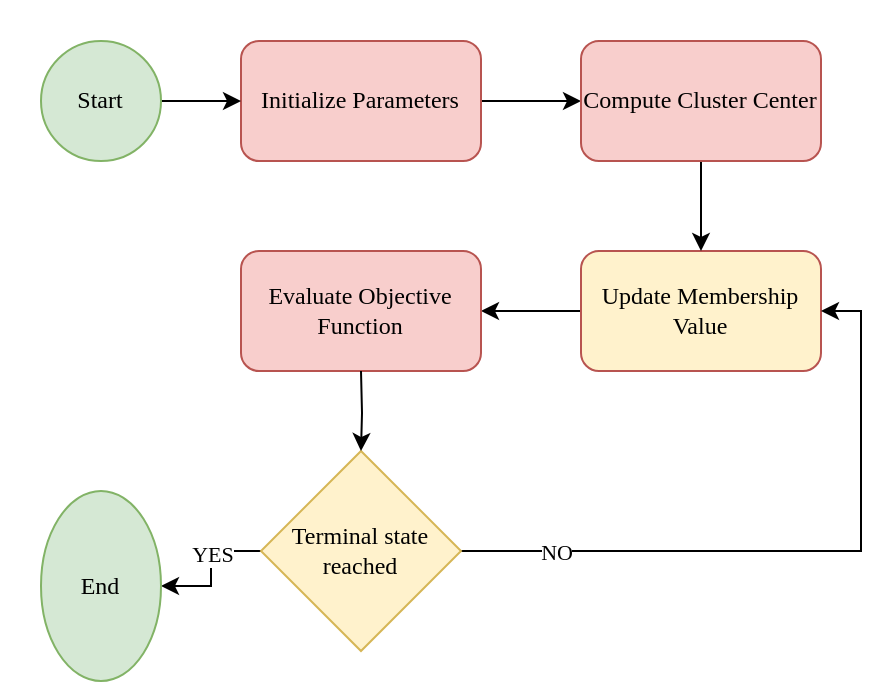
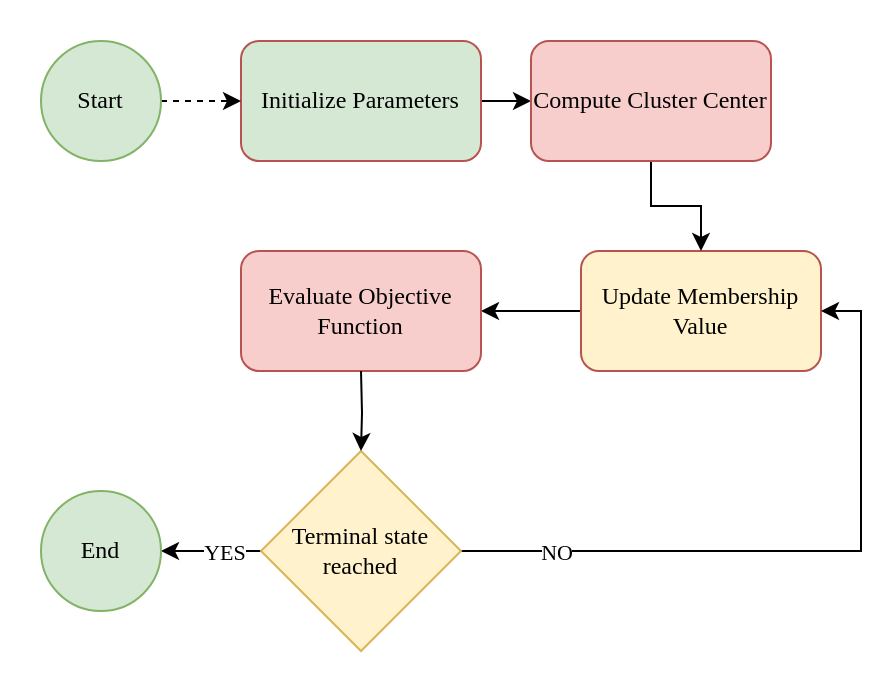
edge "Start" -> "Initialize Parameters": style solid -> dashed
node "Initialize Parameters": fillcolor #f8cecc -> #d5e8d4
node "Compute Cluster Center": moved (701, 101) -> (651, 101)
node "End": size 120x190 -> 120x120
